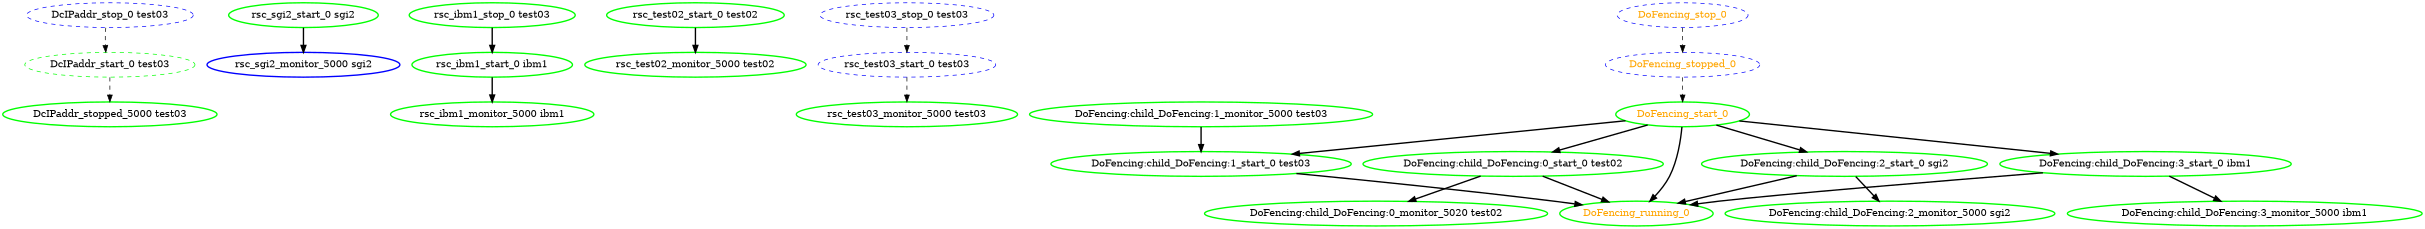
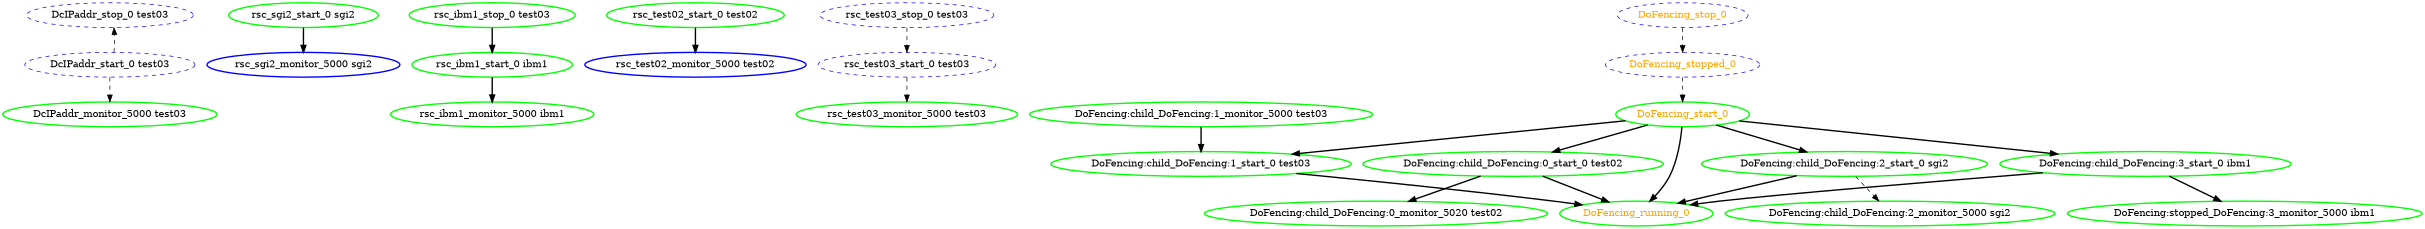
edge "DcIPaddr_stop_0 test03" -> "DcIPaddr_start_0 test03": reversed
node "DcIPaddr_start_0 test03": color green -> blue
node "rsc_test02_monitor_5000 test02": color green -> blue
node "DcIPaddr_stopped_5000 test03": label "DcIPaddr_stopped_5000 test03" -> "DcIPaddr_monitor_5000 test03"
edge "DoFencing:child_DoFencing:2_start_0 sgi2" -> "DoFencing:child_DoFencing:2_monitor_5000 sgi2": style bold -> dashed
node "DoFencing:child_DoFencing:3_monitor_5000 ibm1": label "DoFencing:child_DoFencing:3_monitor_5000 ibm1" -> "DoFencing:stopped_DoFencing:3_monitor_5000 ibm1"
